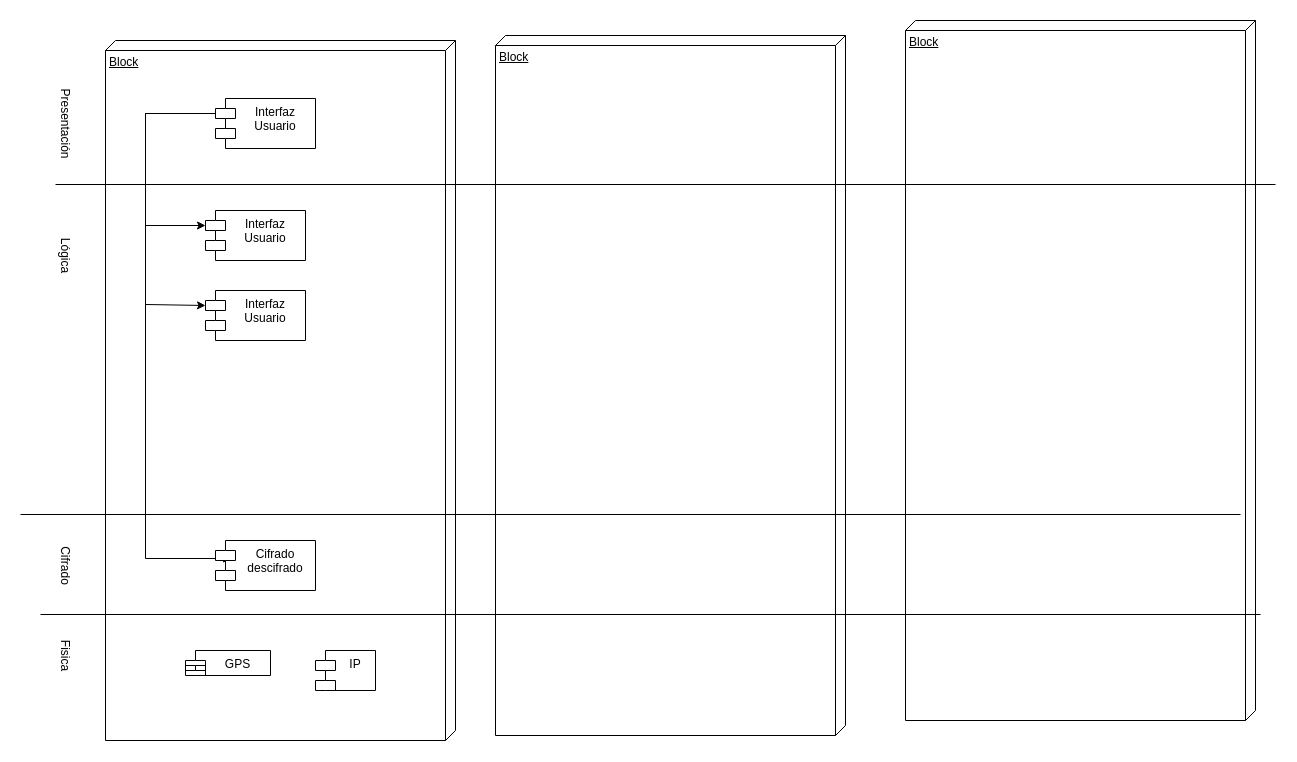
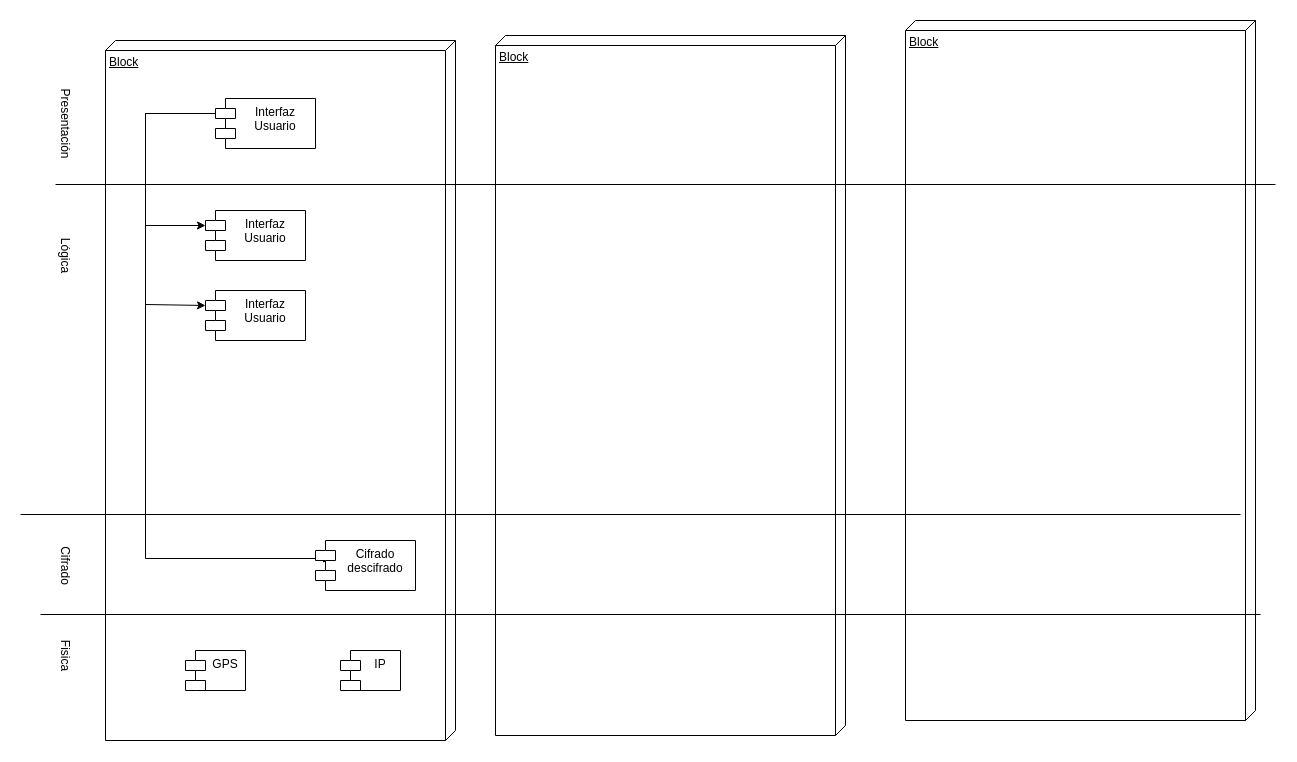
node "Cifrado descifrado": moved (266, 566) -> (366, 566)
node "GPS": size 85x25 -> 60x40
node "IP": moved (346, 671) -> (371, 671)
